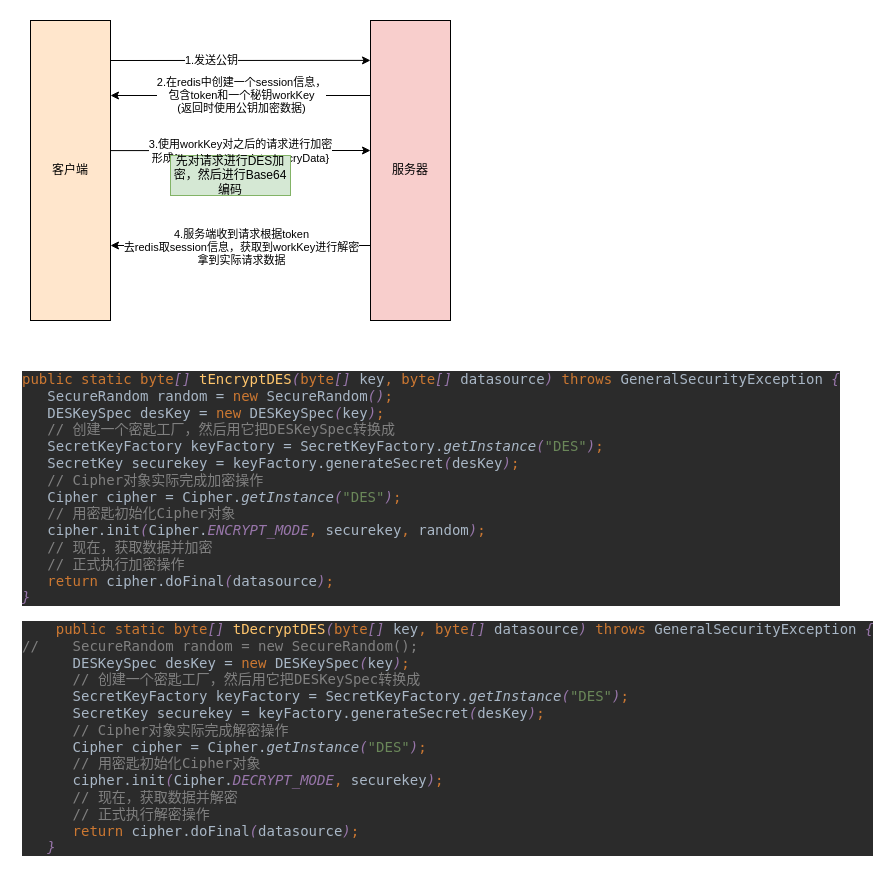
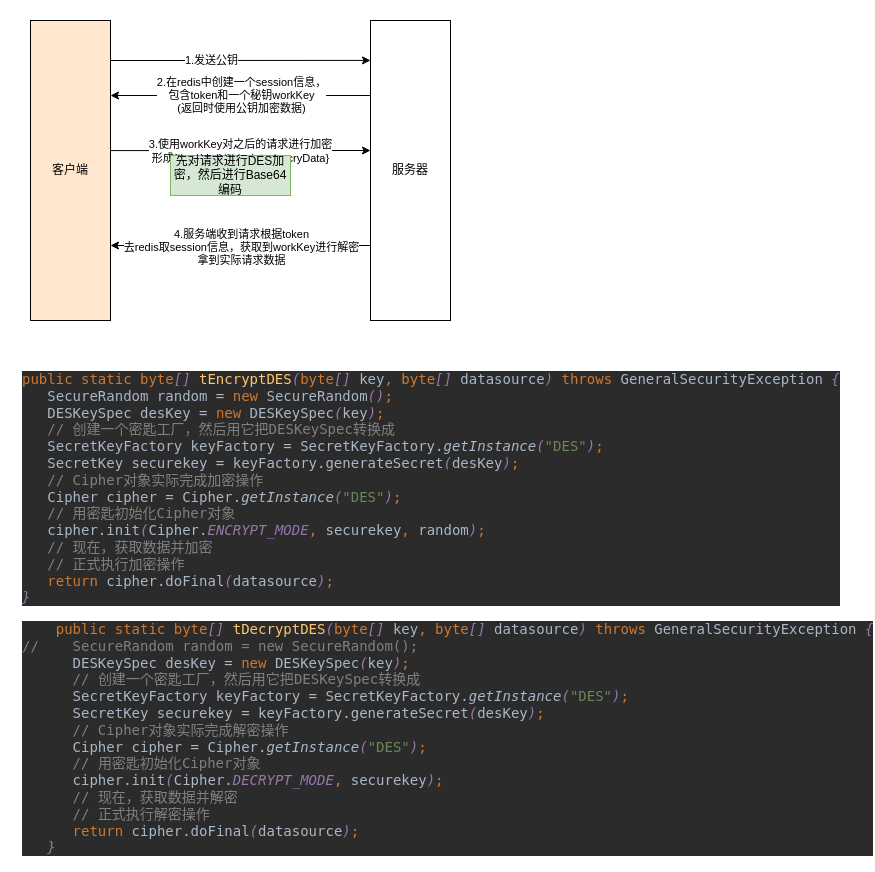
node "服务器": fillcolor #f8cecc -> #ffffff
